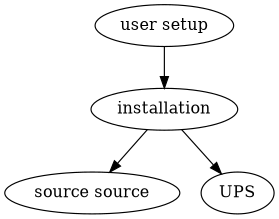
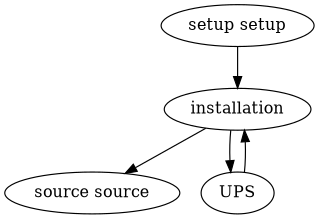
node "user setup": label "user setup" -> "setup setup"
edge "UPS" -> "installation": added
